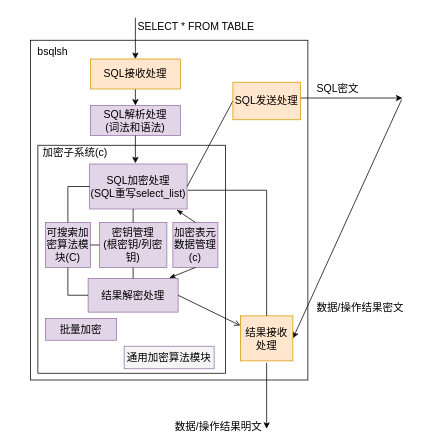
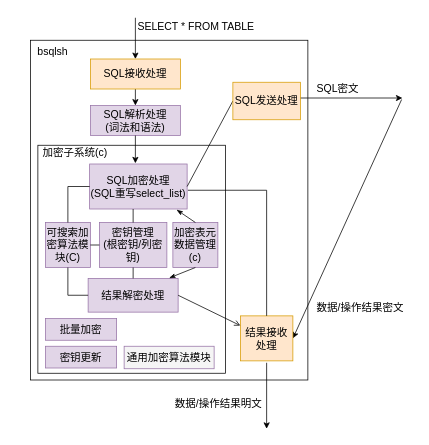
node "密钥更新": added
node "数据/操作结果明文": moved (219, 426) -> (219, 404)
